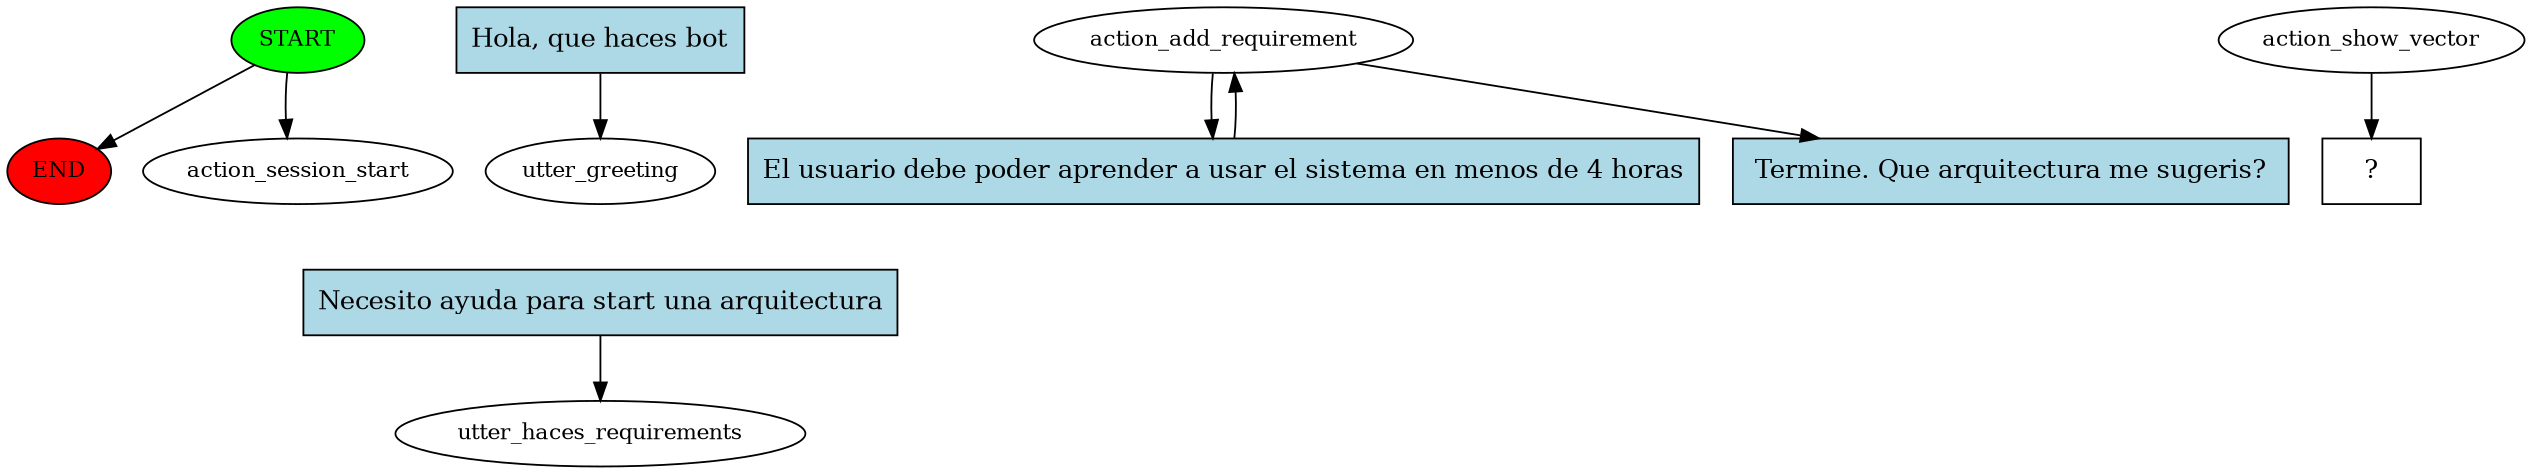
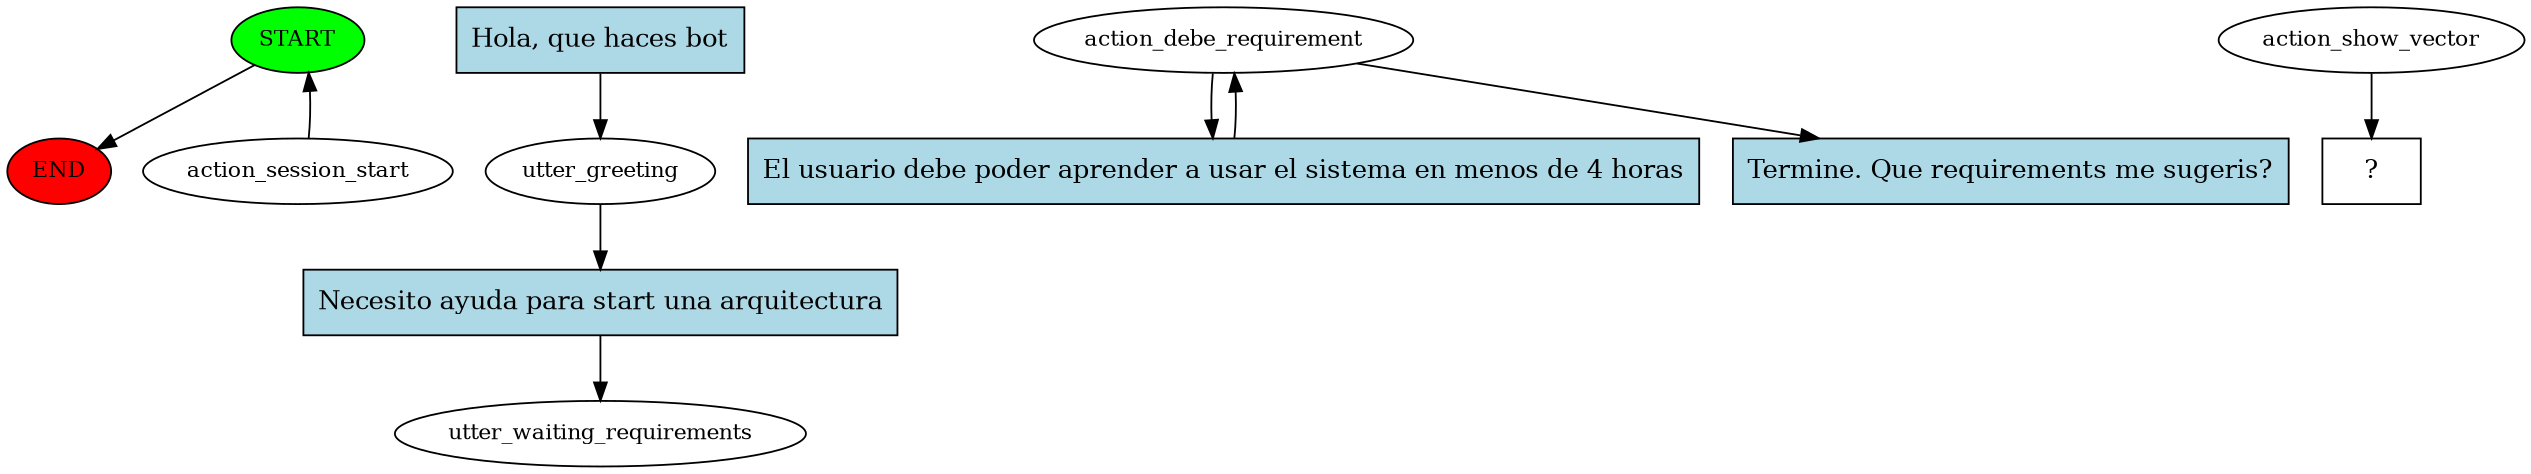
node "action_add_requirement": label "action_add_requirement" -> "action_debe_requirement"
edge "START" -> "action_session_start": reversed
node "Termine. Que arquitectura me sugeris?": label "Termine. Que arquitectura me sugeris?" -> "Termine. Que requirements me sugeris?"
edge "utter_greeting" -> "Necesito ayuda para start una arquitectura": added
node "utter_haces_requirements": label "utter_haces_requirements" -> "utter_waiting_requirements"
